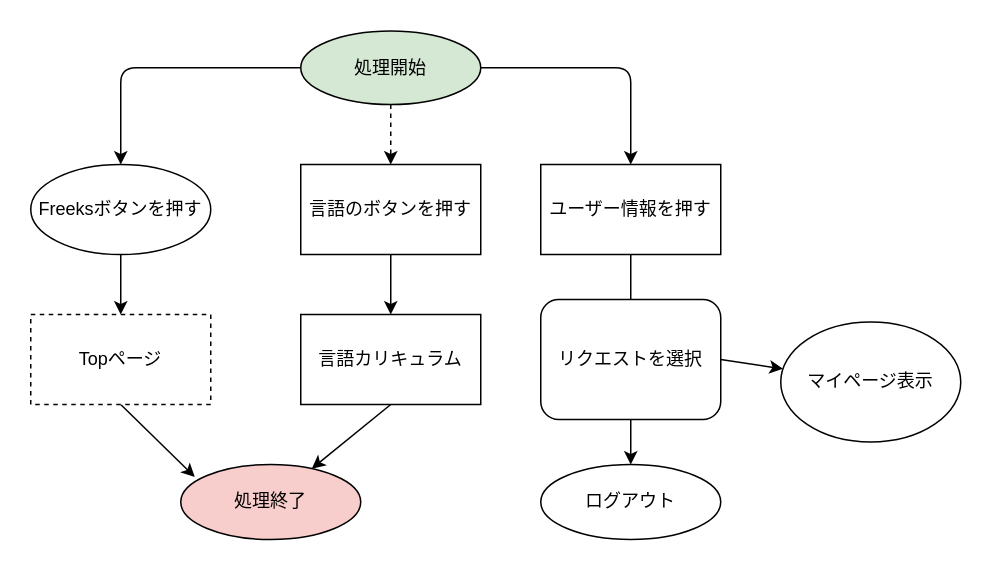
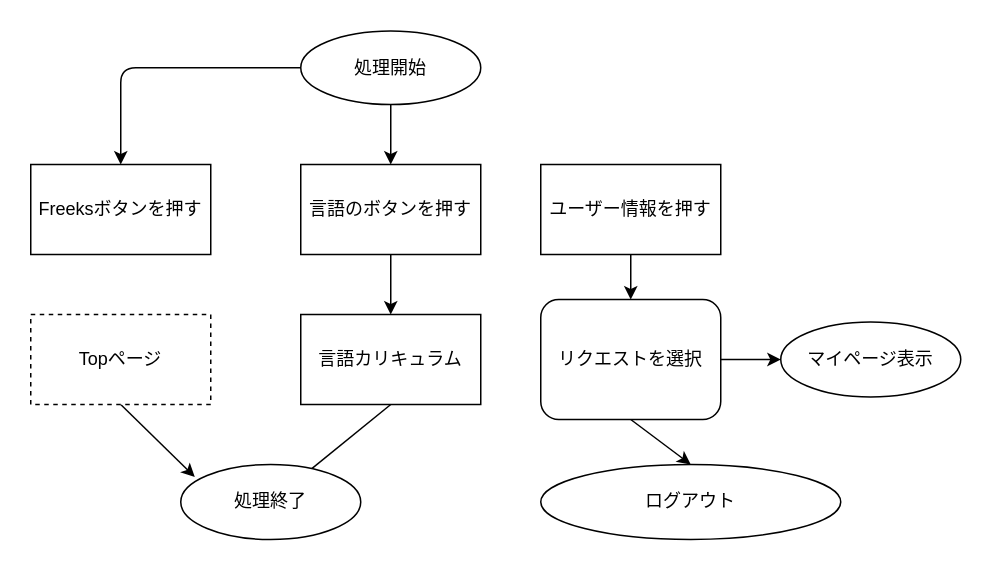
node "処理開始": fillcolor #d5e8d4 -> #ffffff
edge "処理開始" -> "ユーザー情報を押す": removed
edge "処理開始" -> "言語のボタンを押す": style dashed -> solid
node "Freeksボタンを押す": shape ellipse -> rectangle
edge "Freeksボタンを押す" -> "Topページ": removed
edge "ユーザー情報を押す" -- "リクエストを選択": arrowhead none -> classic
node "マイページ表示": size 180x120 -> 180x75
edge "言語カリキュラム" -> "処理終了": arrowhead classic -> none
node "処理終了": fillcolor #f8cecc -> #ffffff
node "ログアウト": size 180x75 -> 300x75
